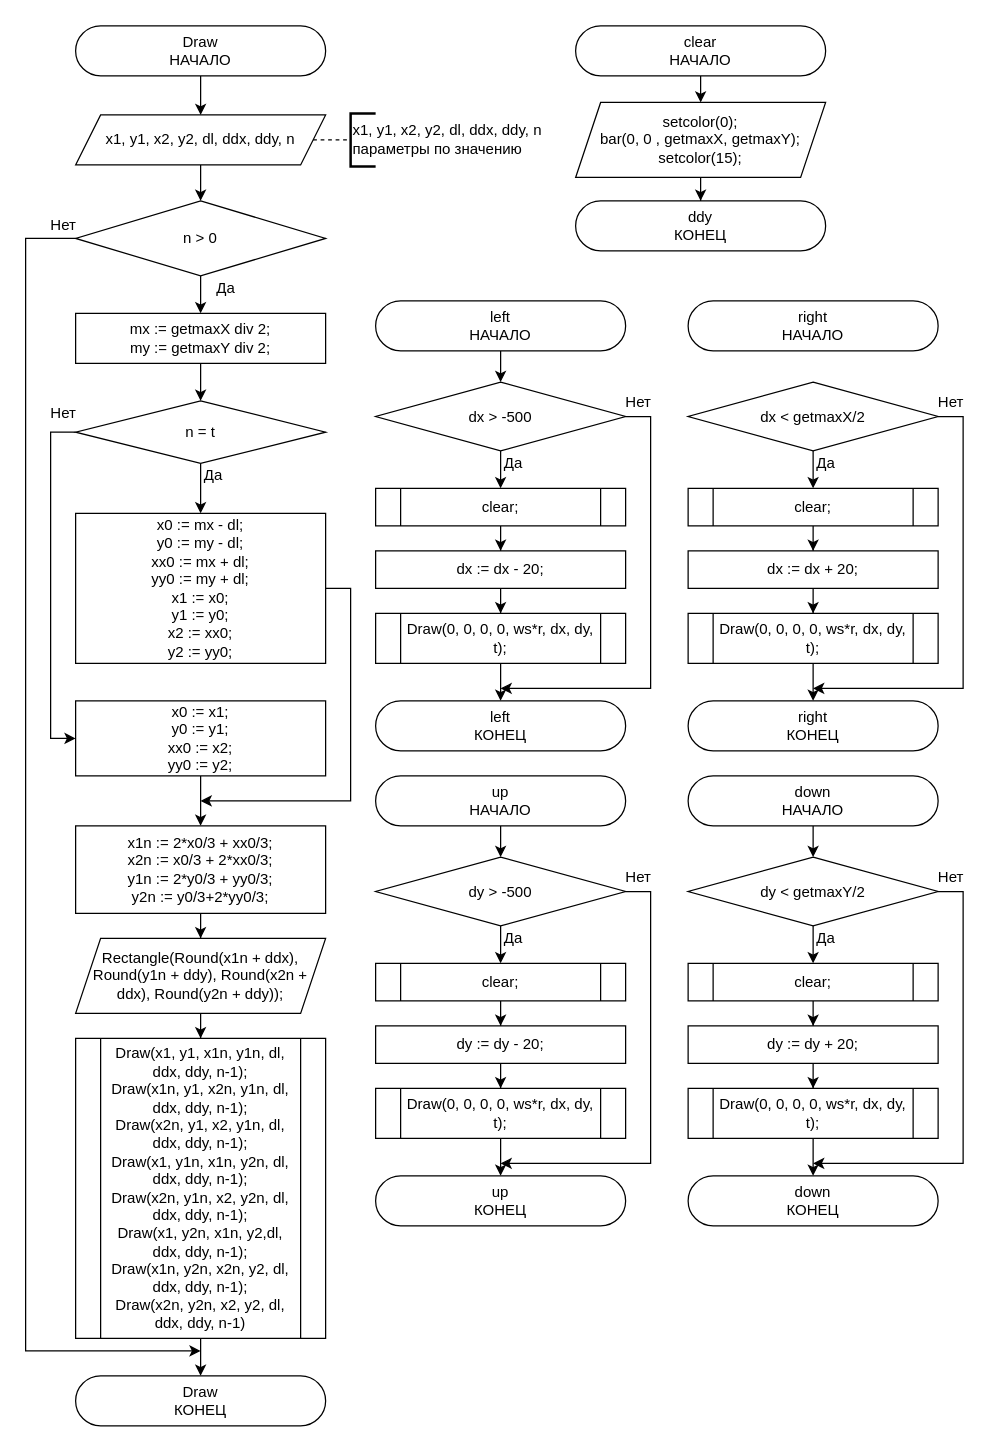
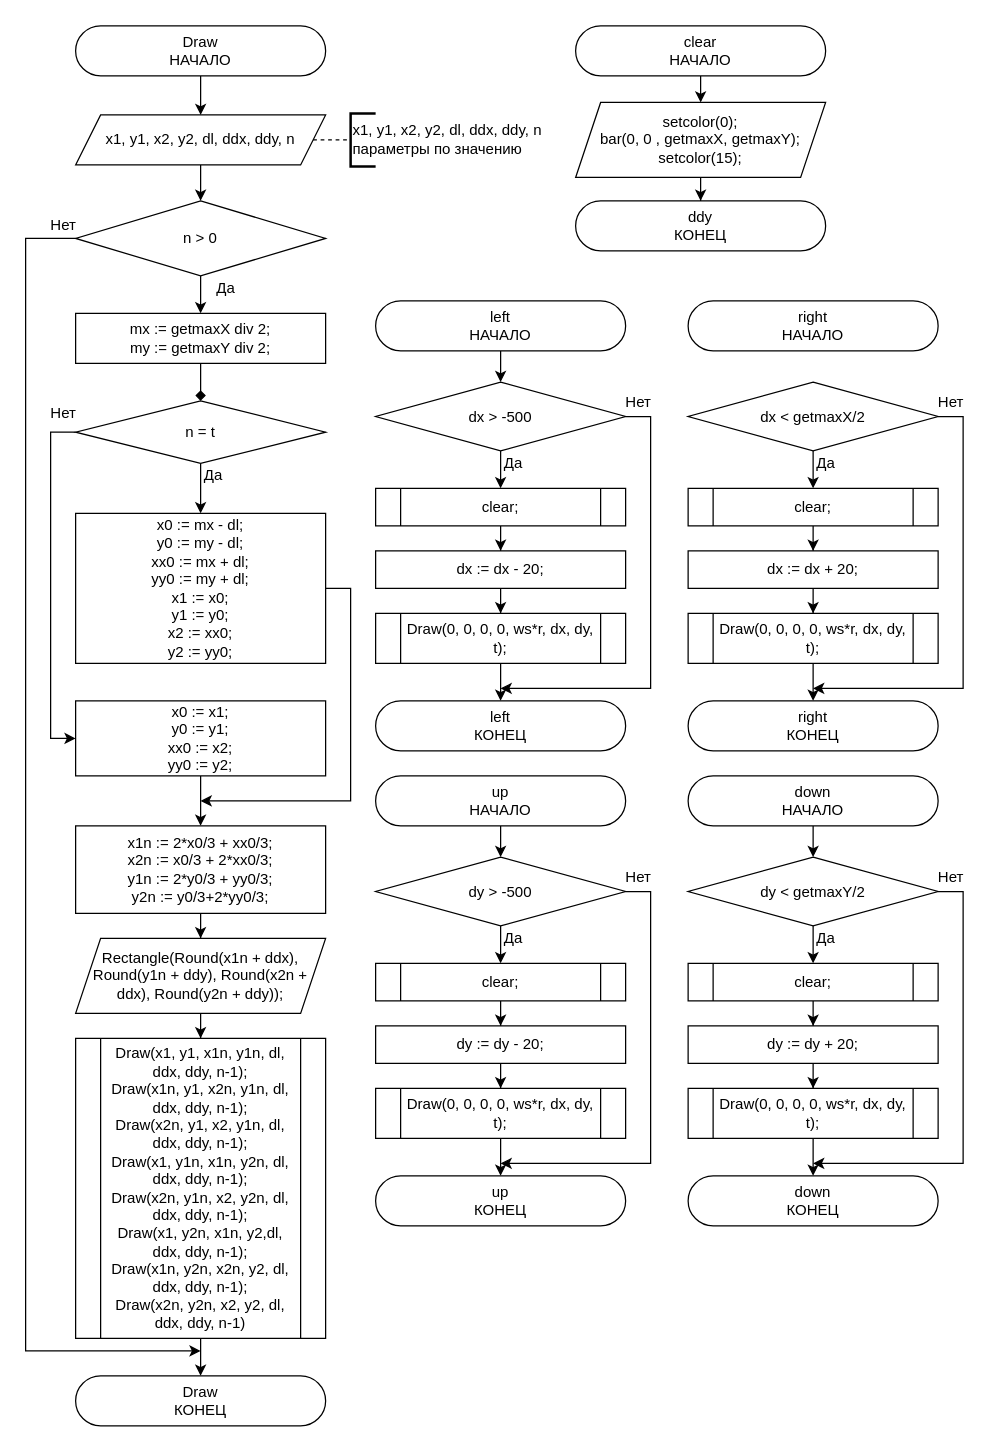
edge "mx := getmaxX div 2; my := getmaxY div 2;" -> "n = t": arrowhead classic -> diamond
